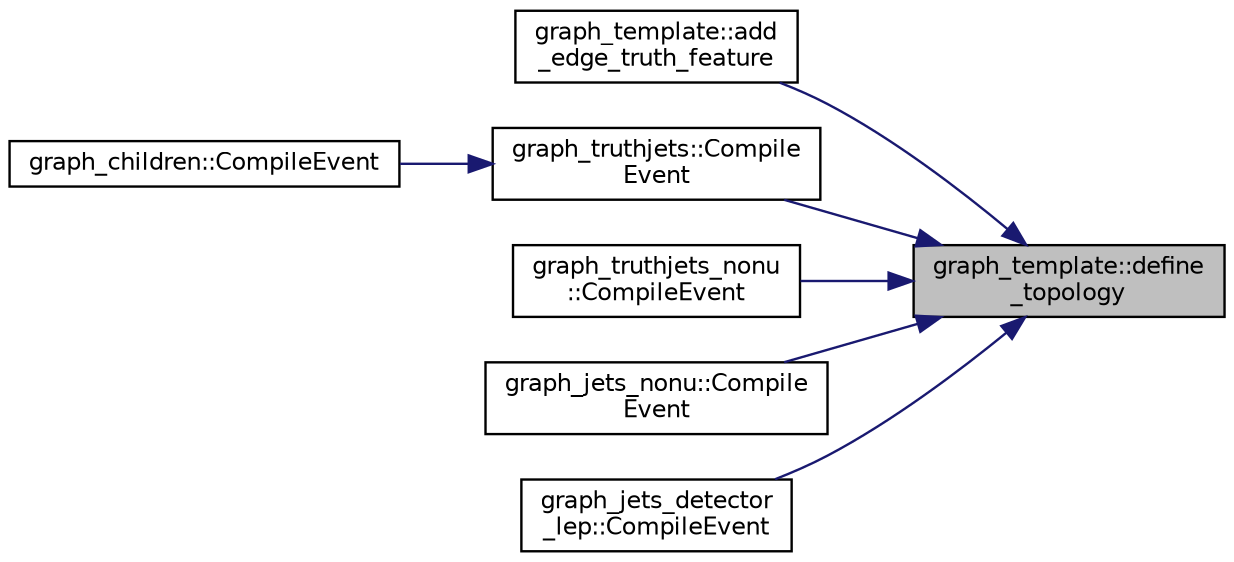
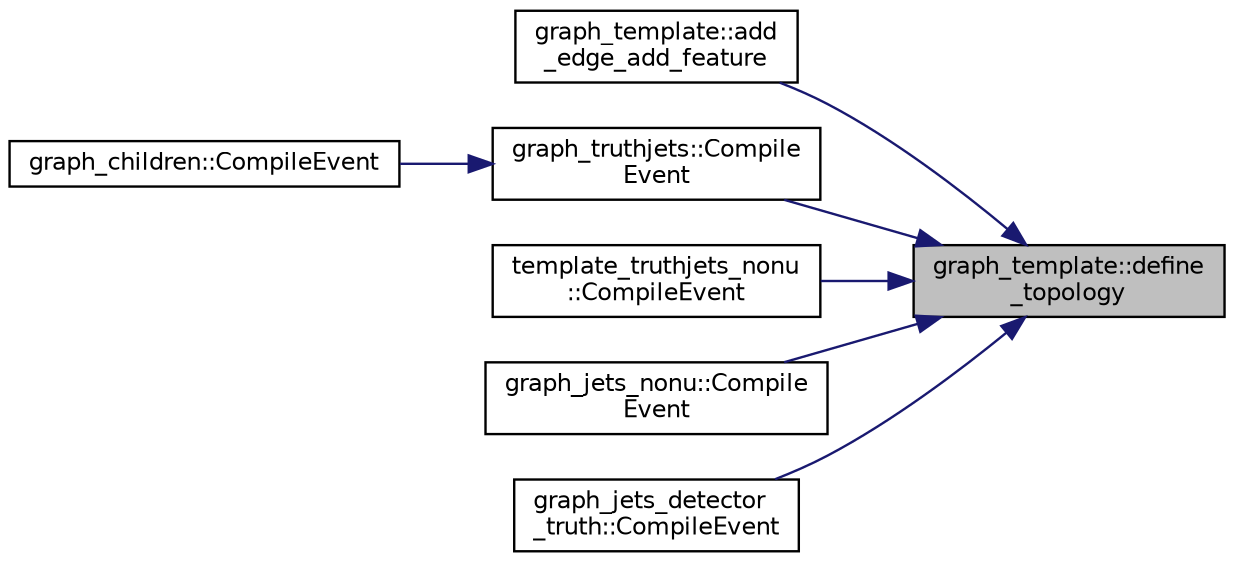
node "graph_template::add _edge_truth_feature": label "graph_template::add _edge_truth_feature" -> "graph_template::add _edge_add_feature"
node "graph_truthjets_nonu ::CompileEvent": label "graph_truthjets_nonu ::CompileEvent" -> "template_truthjets_nonu ::CompileEvent"
node "graph_jets_detector _lep::CompileEvent": label "graph_jets_detector _lep::CompileEvent" -> "graph_jets_detector _truth::CompileEvent"
